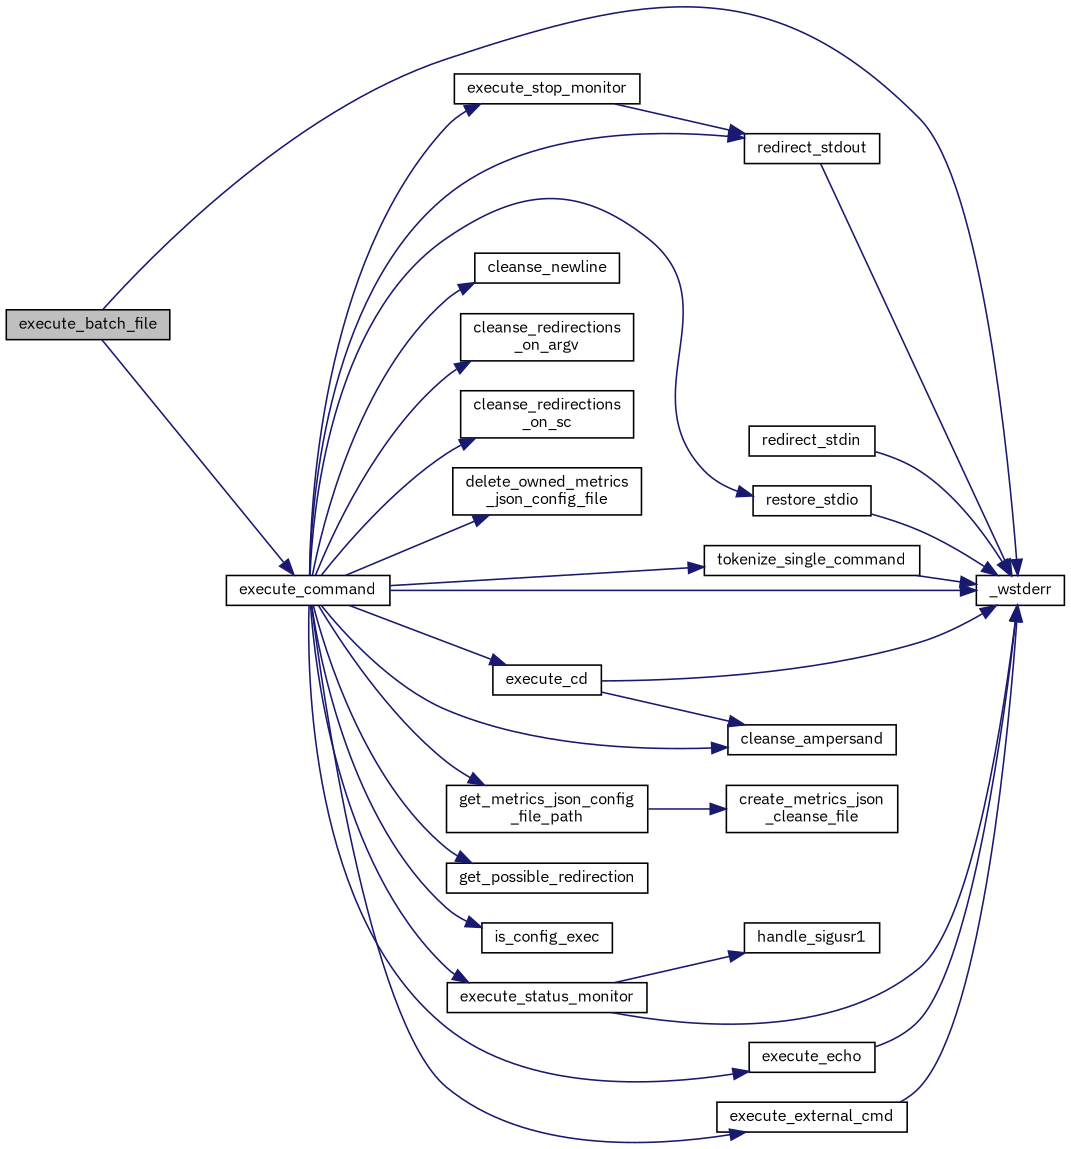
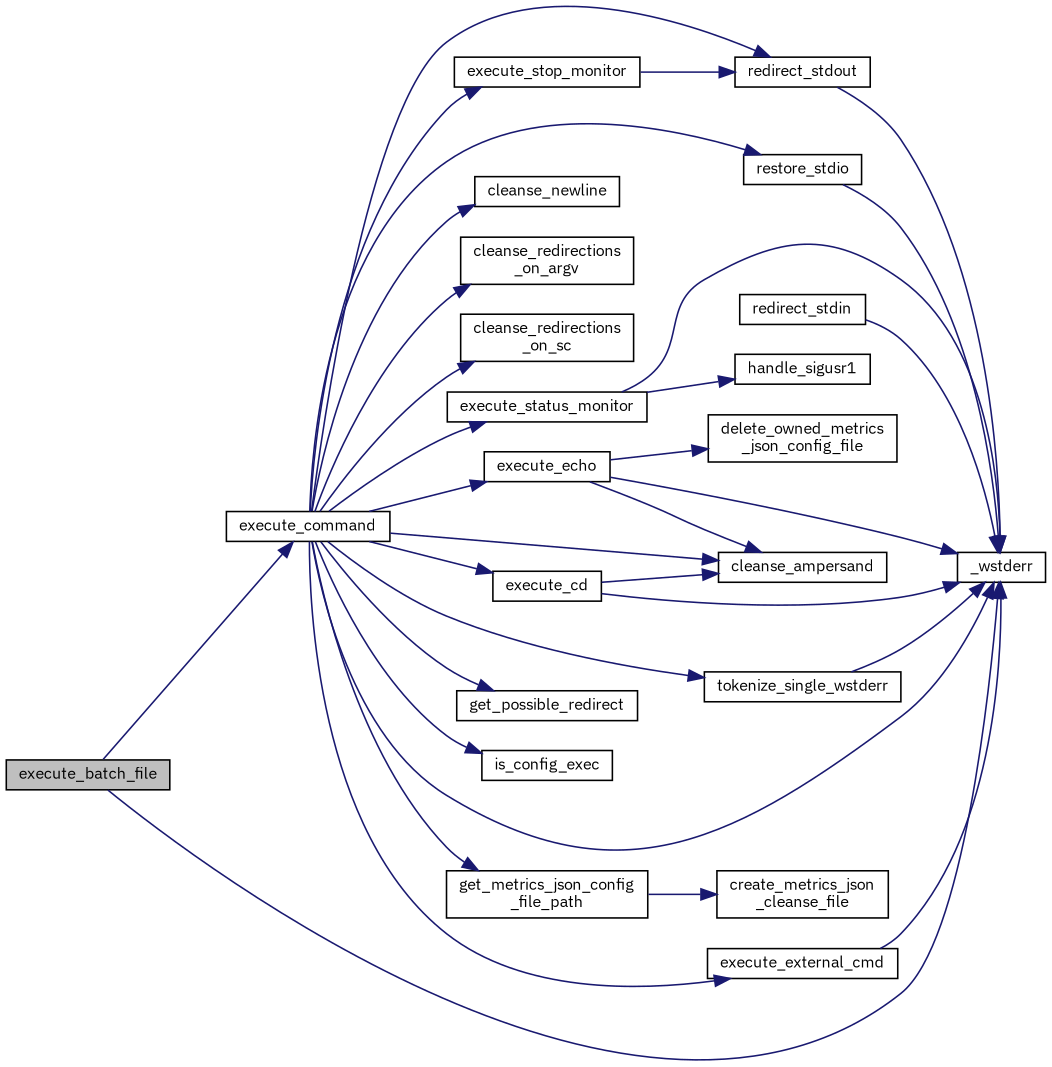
edge "execute_echo" -> "cleanse_ampersand": added
edge "execute_command" -> "delete_owned_metrics _json_config_file": now "execute_echo" -> "delete_owned_metrics _json_config_file"
node "tokenize_single_command": label "tokenize_single_command" -> "tokenize_single_wstderr"
node "get_possible_redirection": label "get_possible_redirection" -> "get_possible_redirect"
